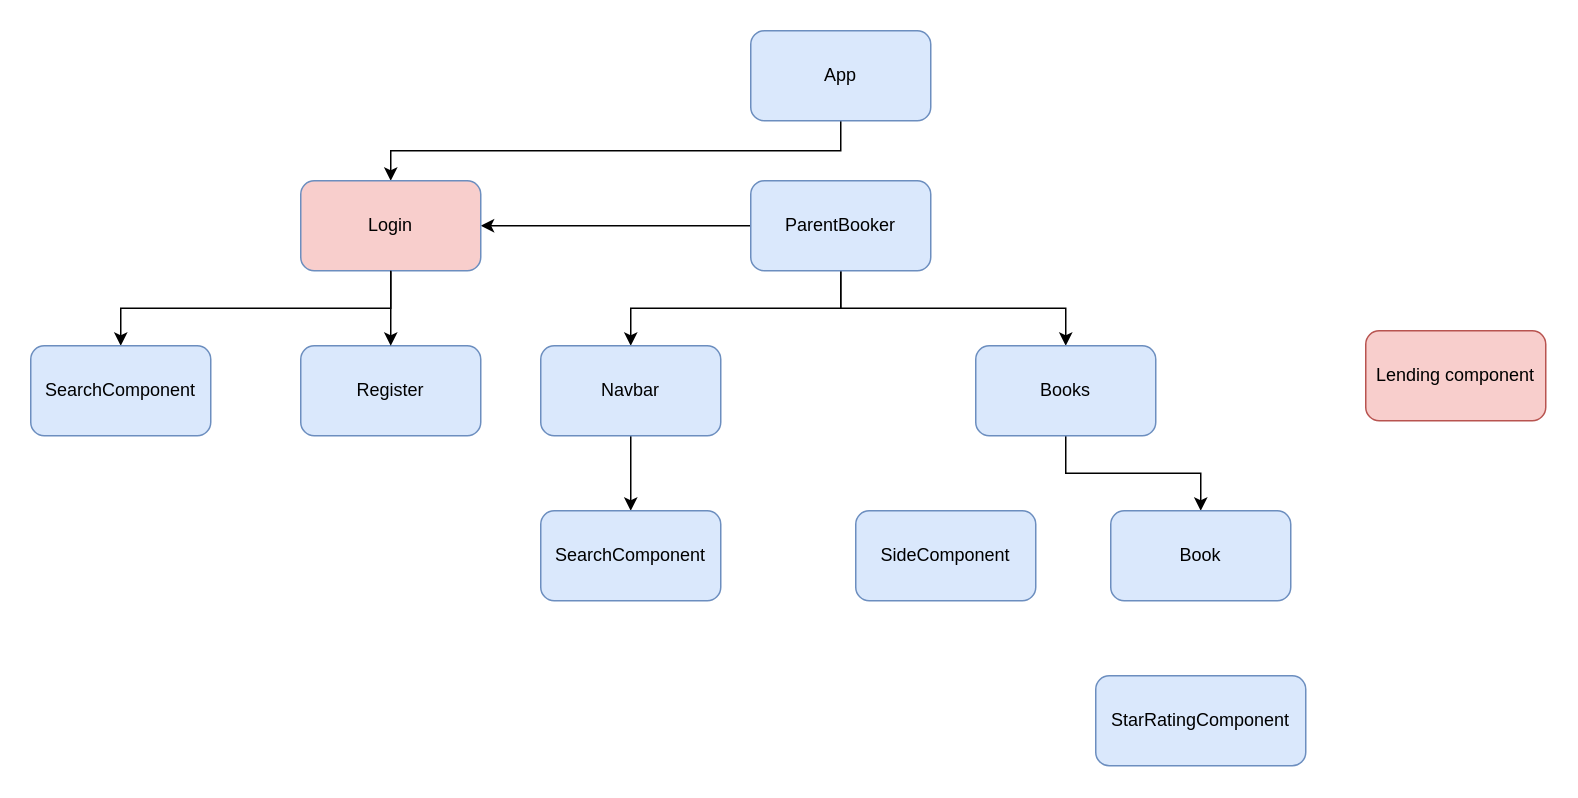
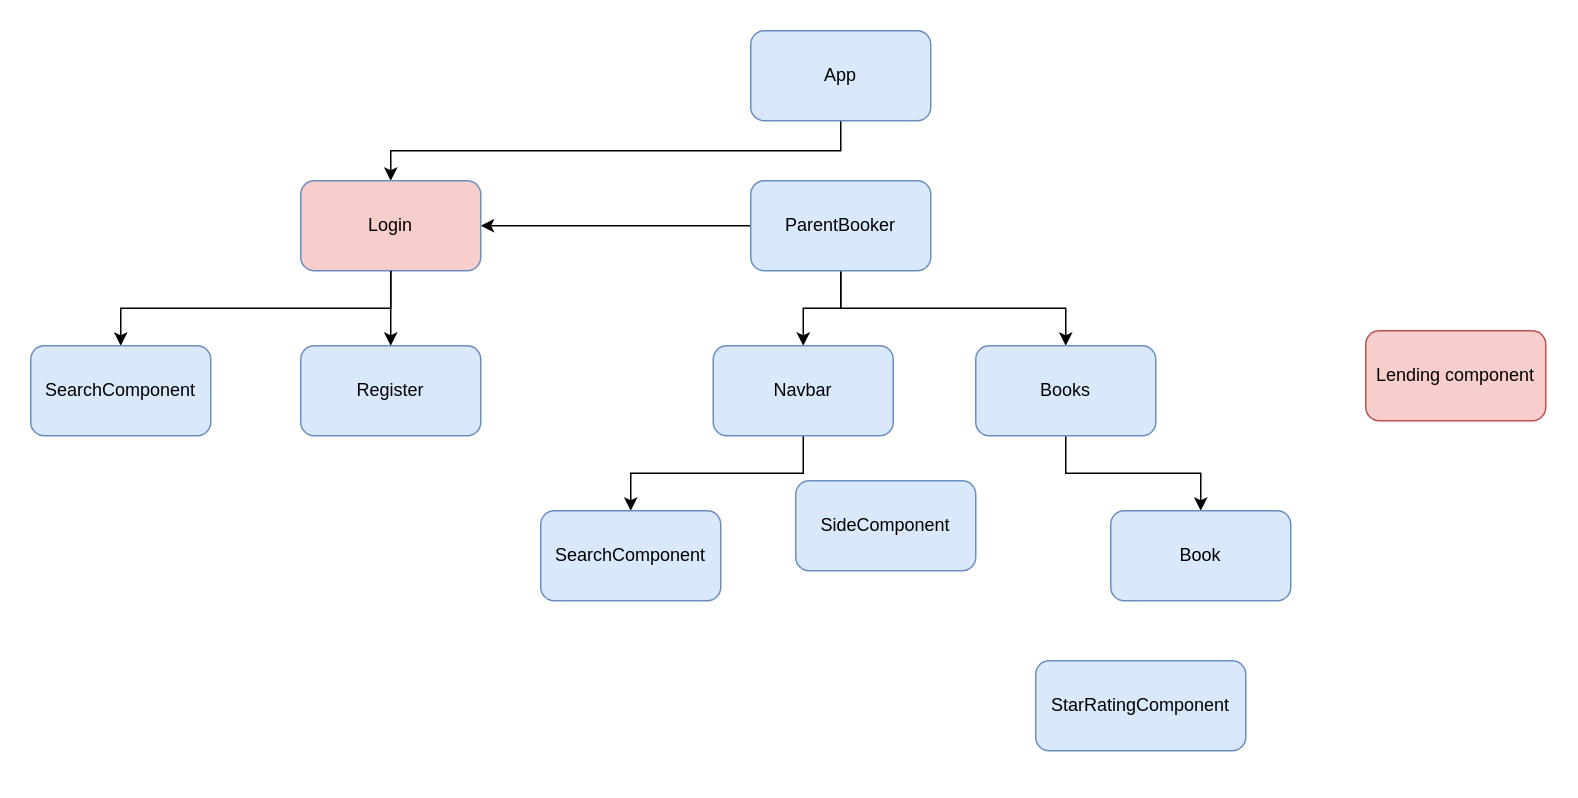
node "Navbar": moved (631, 391) -> (803, 391)
node "SideComponent": moved (946, 556) -> (886, 526)
node "StarRatingComponent": moved (1201, 721) -> (1141, 706)
